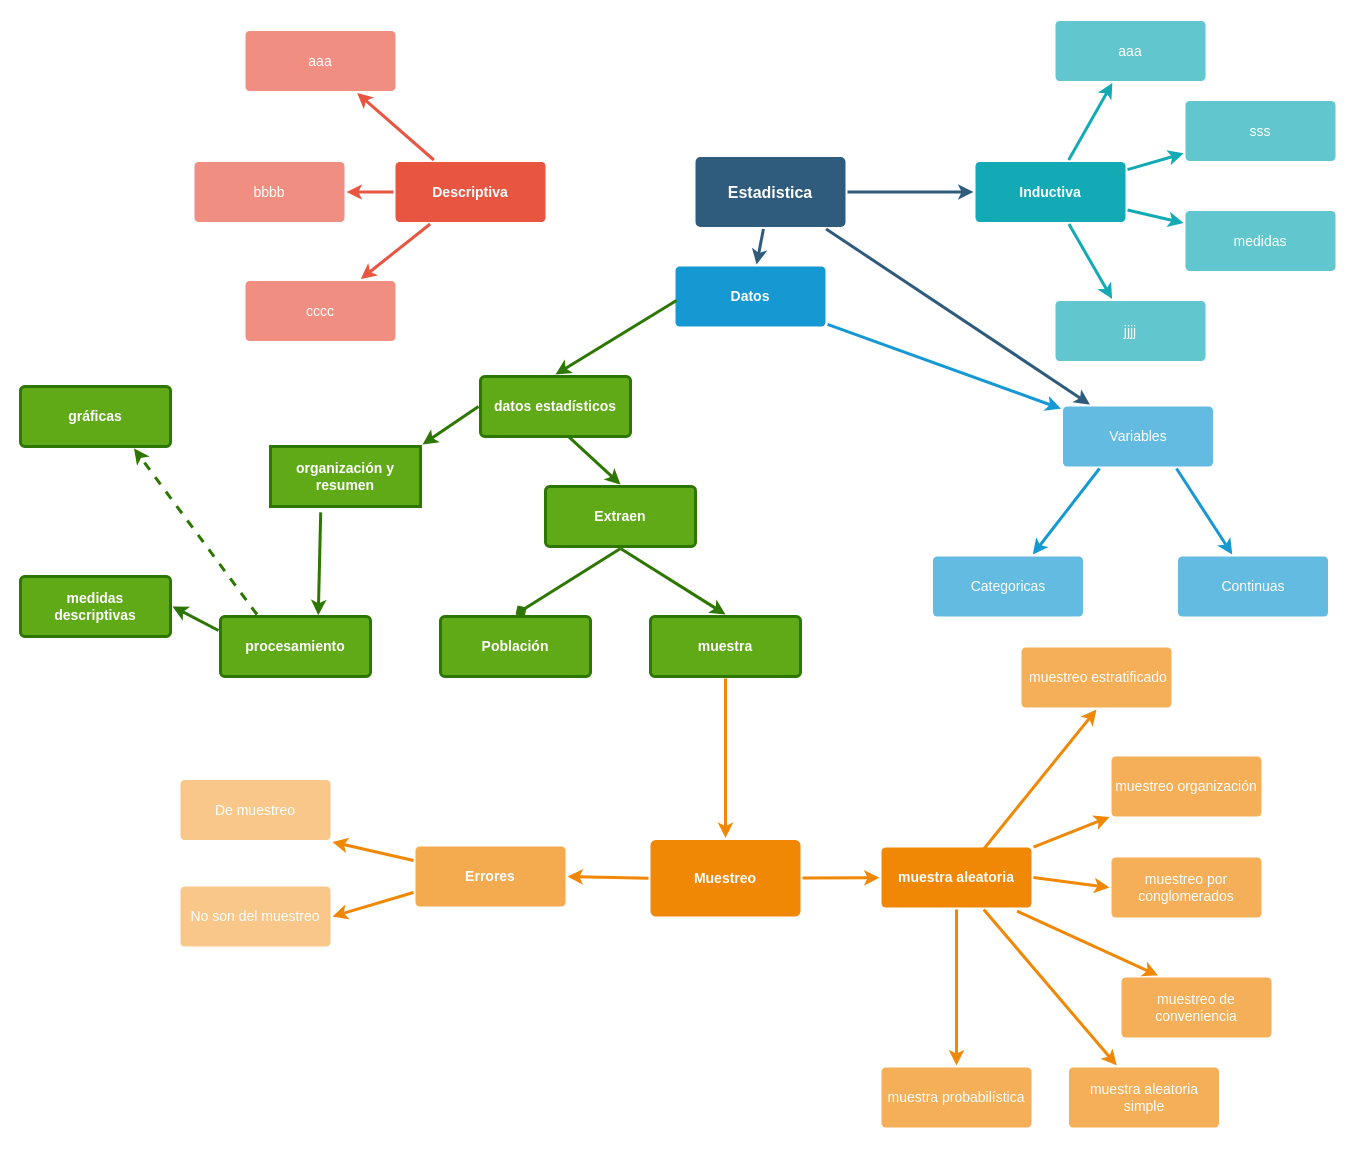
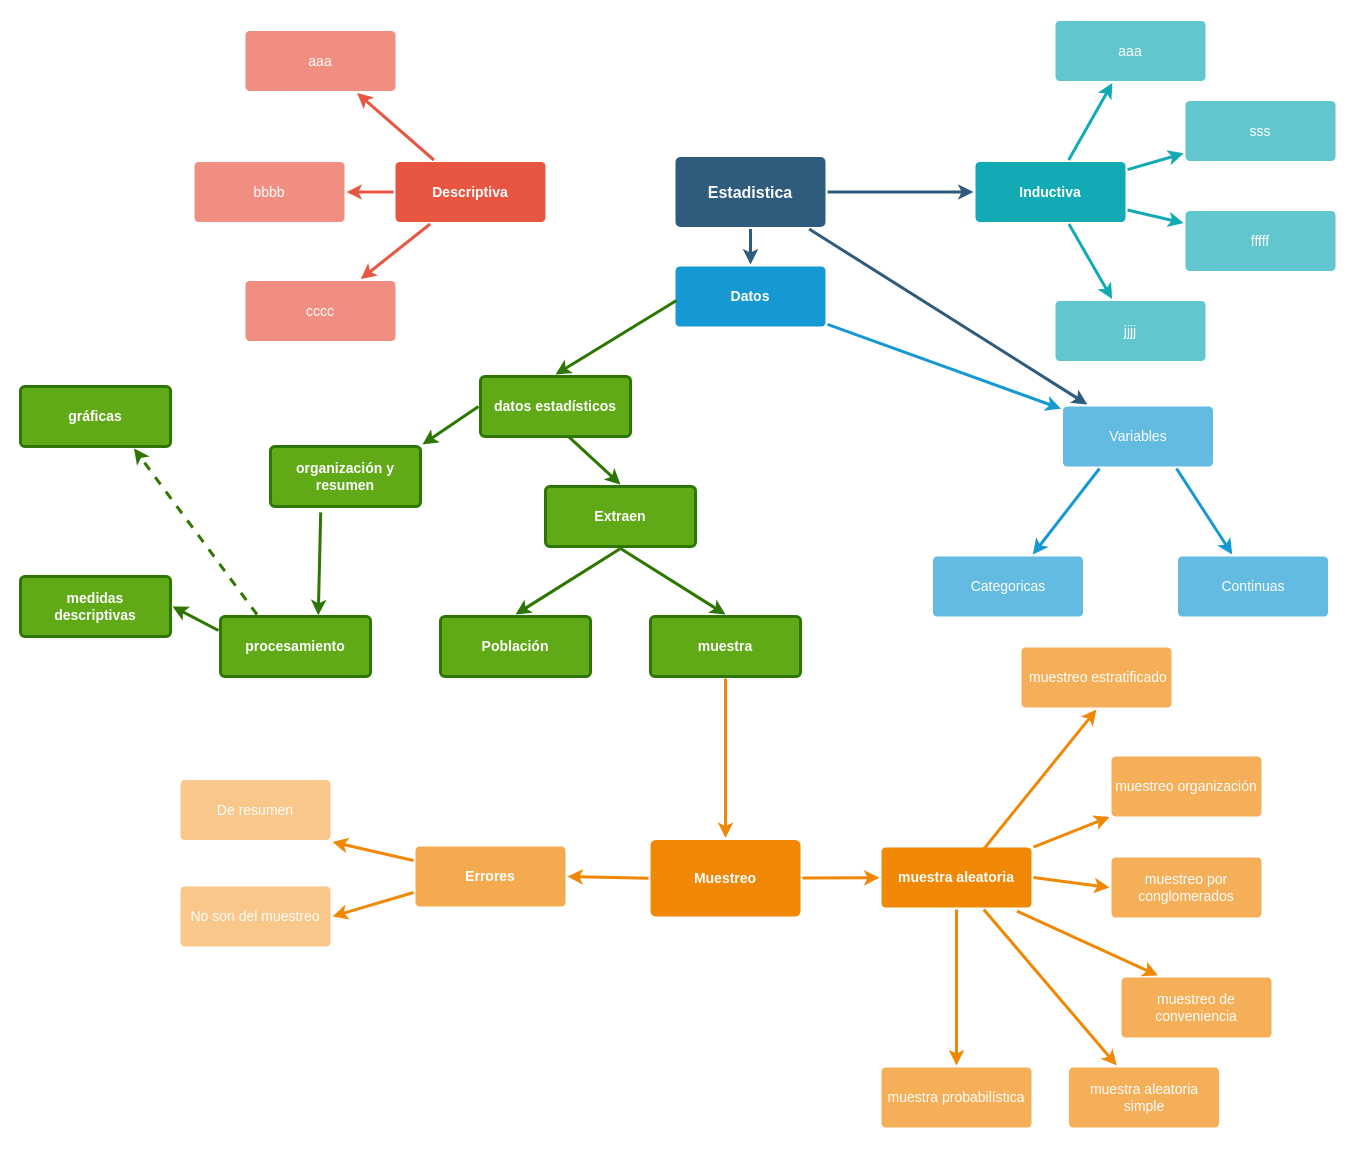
node "Estadistica": moved (771, 192) -> (751, 192)
node "medidas": label "medidas" -> "fffff"
node "organización y resumen": shape rectangle -> rounded rectangle
edge "Extraen" -> "Población": arrowhead diamond -> classic
node "De muestreo": label "De muestreo" -> "De resumen"
